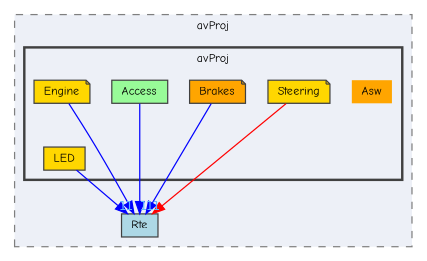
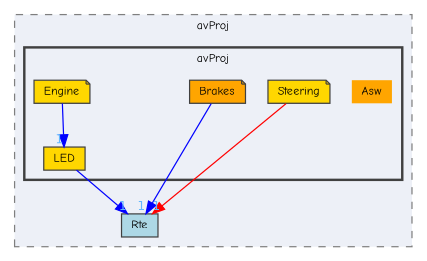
node "Access": removed
edge "Engine" -> "Rte": now "Engine" -> "LED"
